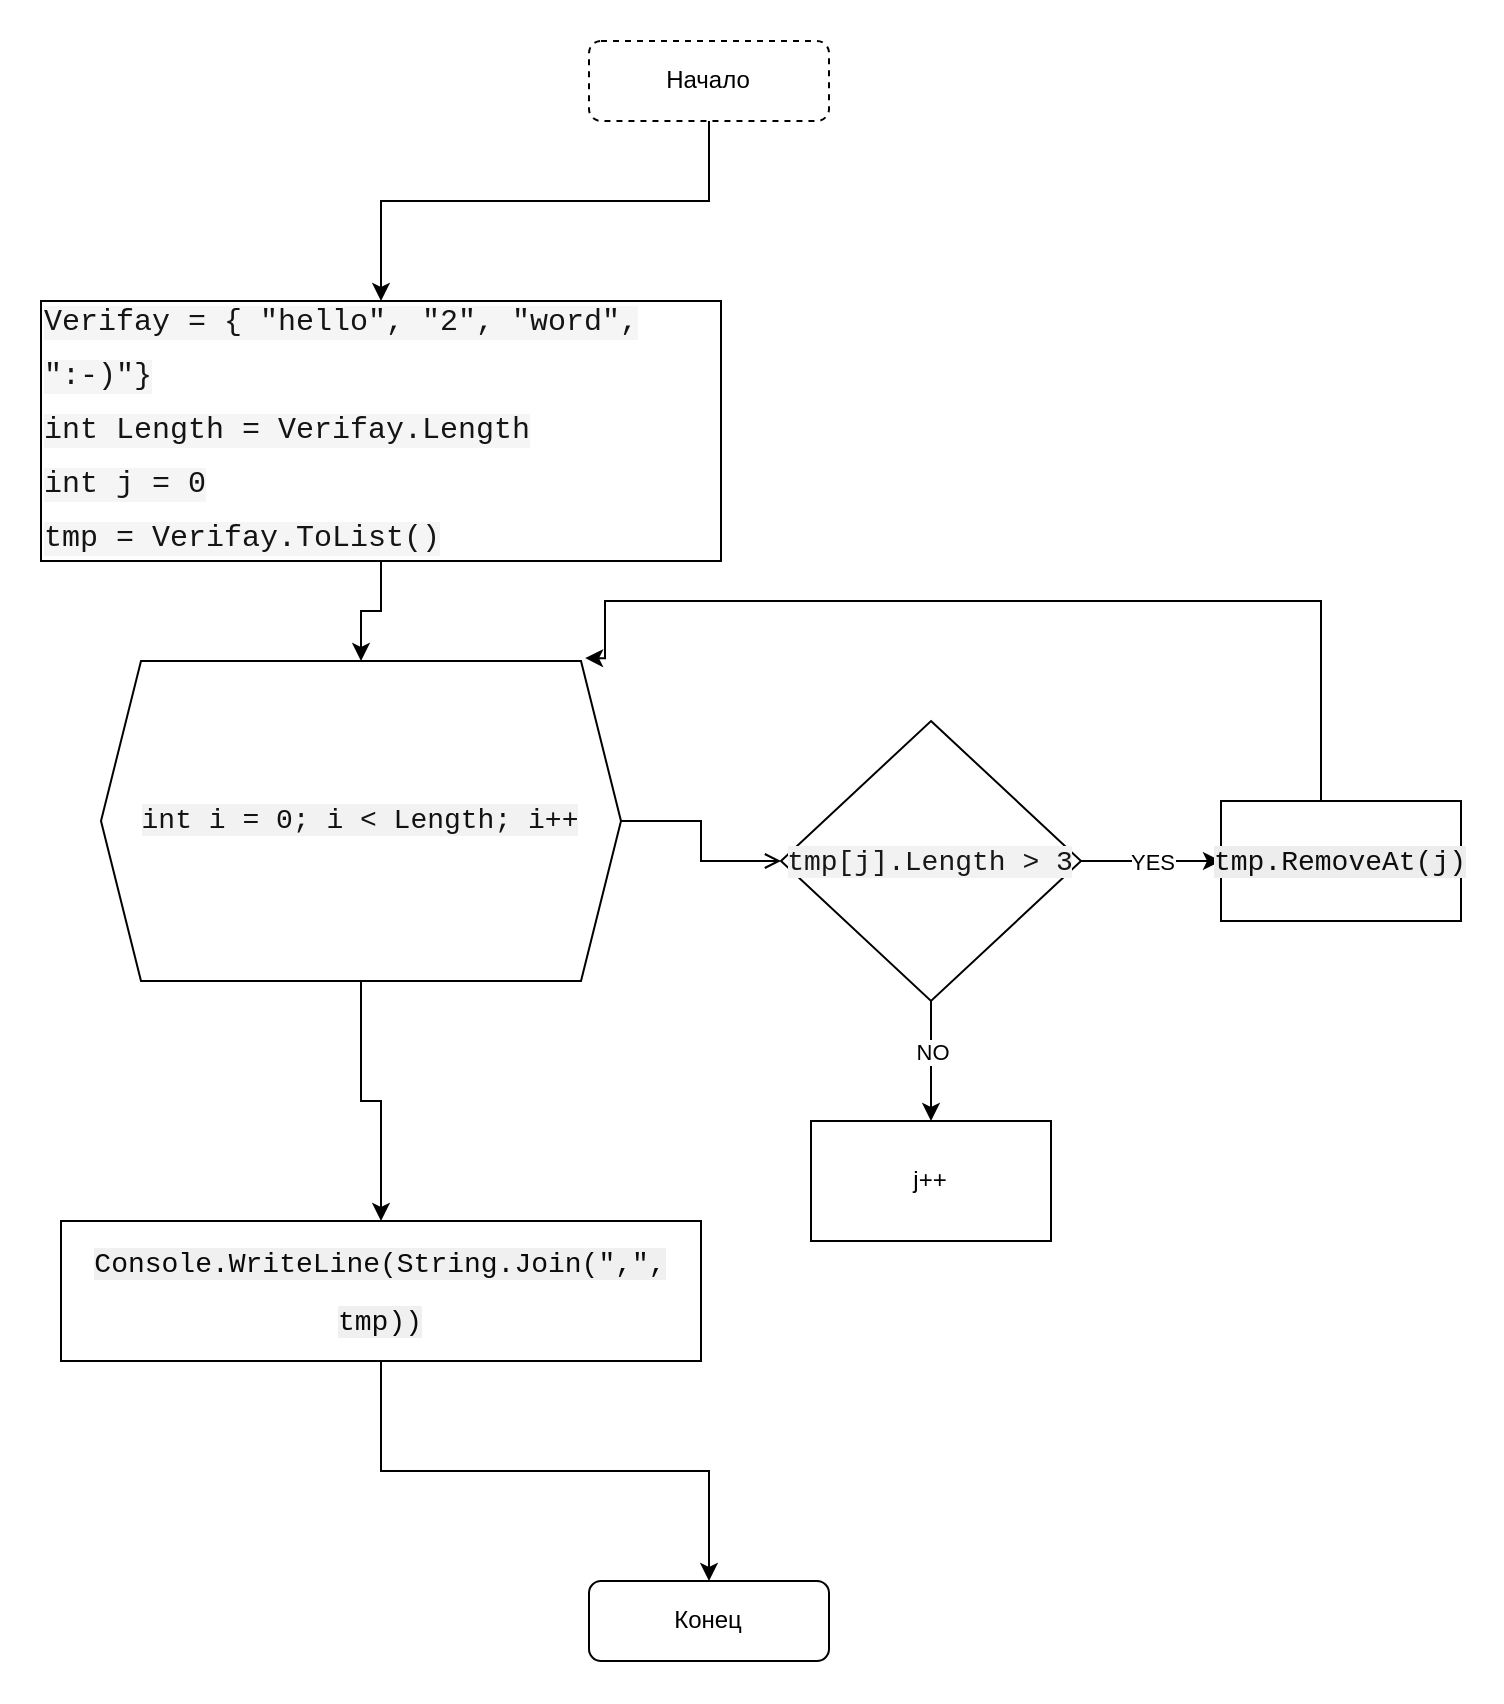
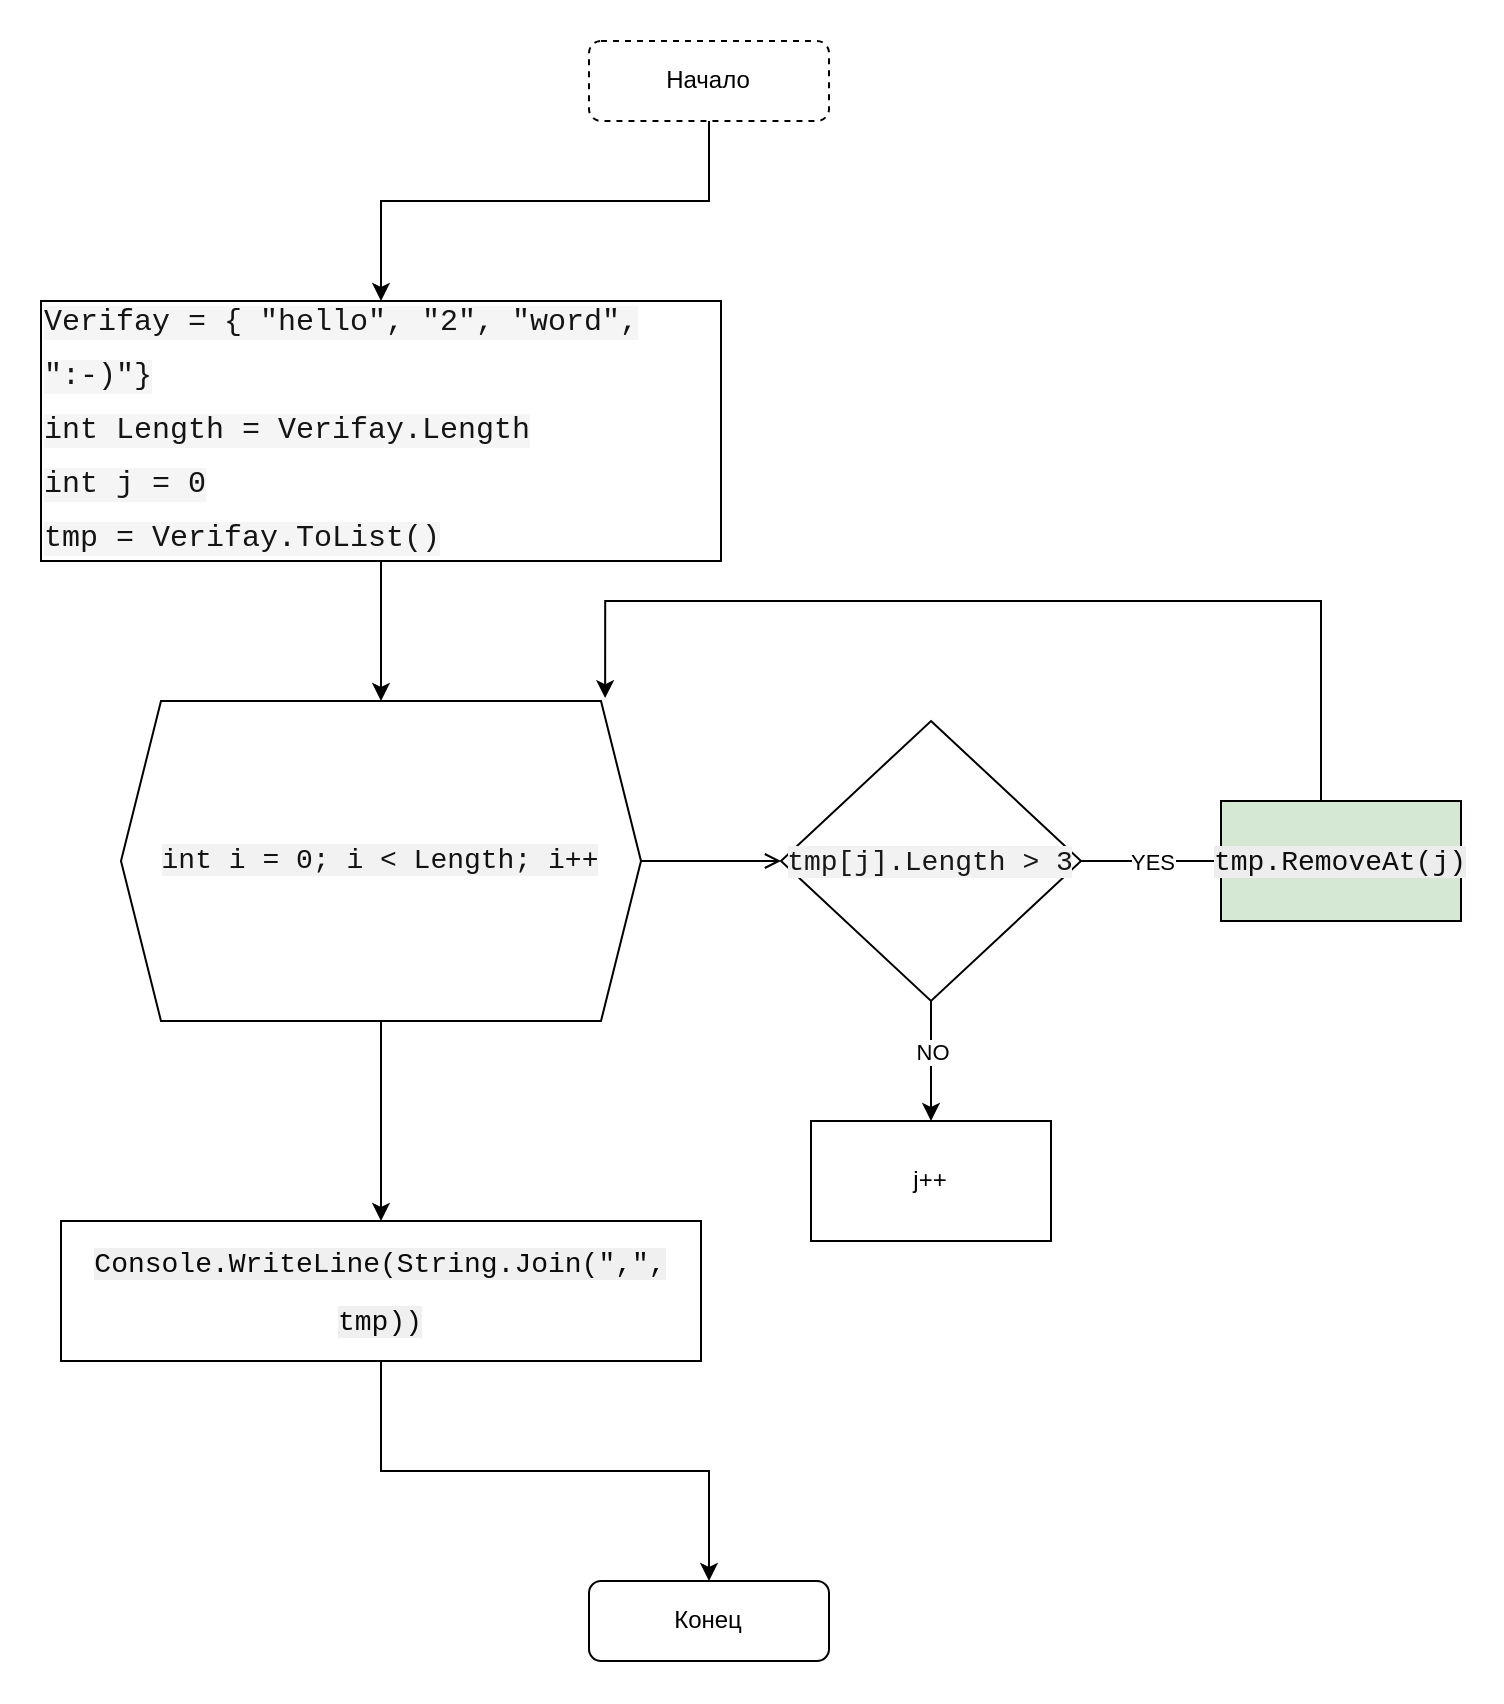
node "int i = 0; i < Length; i++": moved (361, 821) -> (381, 861)
edge "tmp[j].Length > 3" -> "tmp.RemoveAt(j)": arrowhead classic -> none
node "tmp.RemoveAt(j)": fillcolor #ffffff -> #d5e8d4
